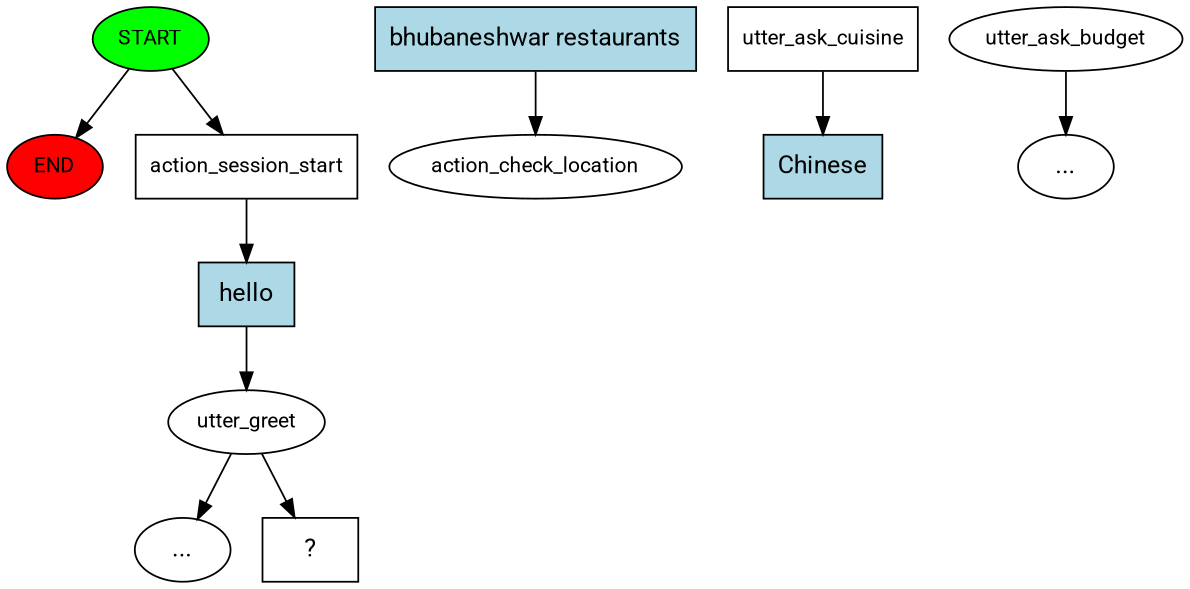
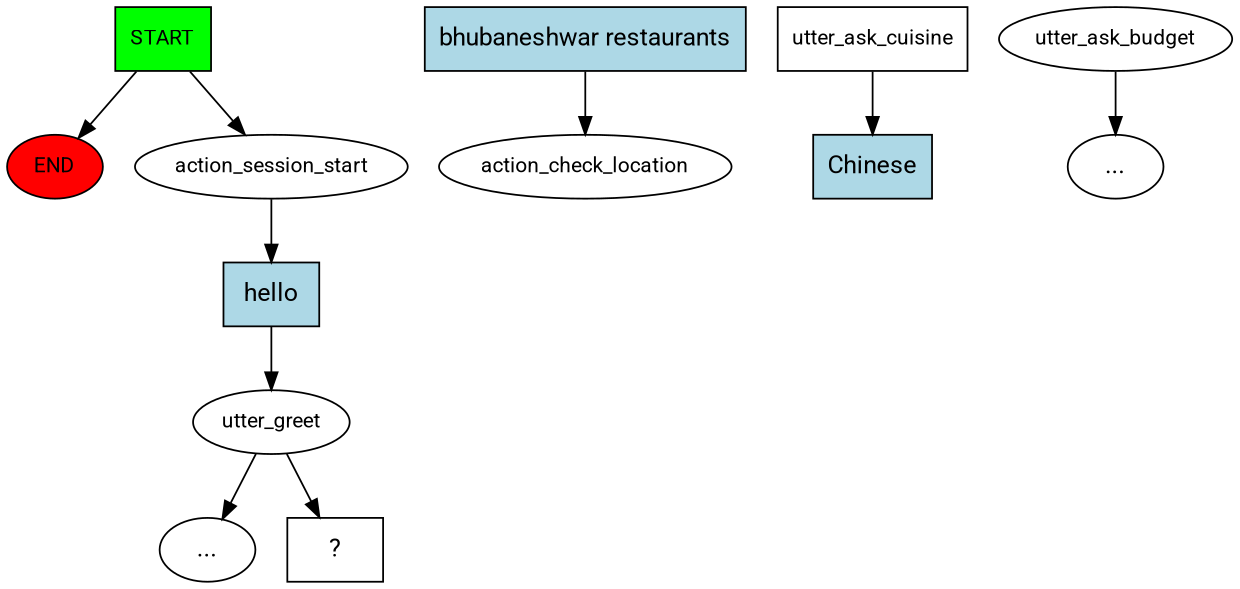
node "START": shape ellipse -> box
node "action_session_start": shape box -> ellipse
